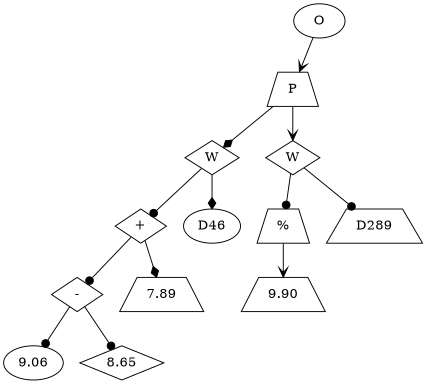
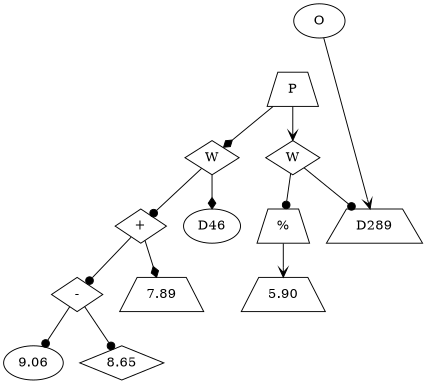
edge "O" -> "P": now "O" -> "D289"
node "9.90": label "9.90" -> "5.90"
